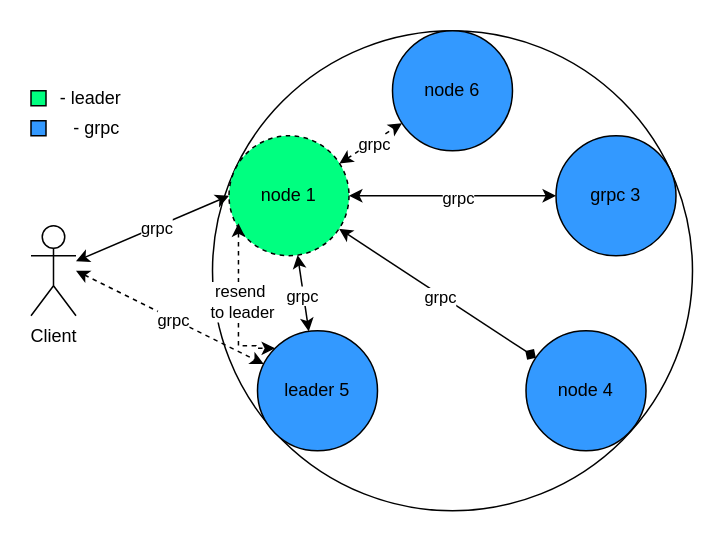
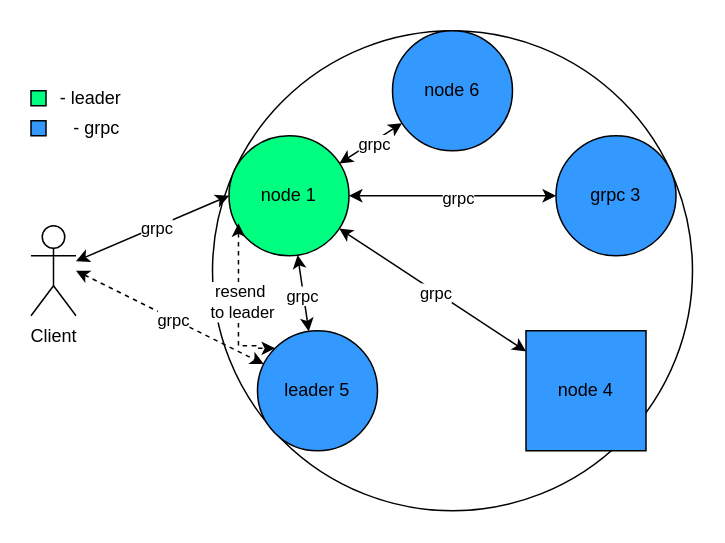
edge "node 6" -- "node 1": style dashed -> solid
node "node 1": style dashed -> solid
edge "node 1" -- "node 4": arrowhead diamond -> classic
node "node 4": shape ellipse -> rectangle
